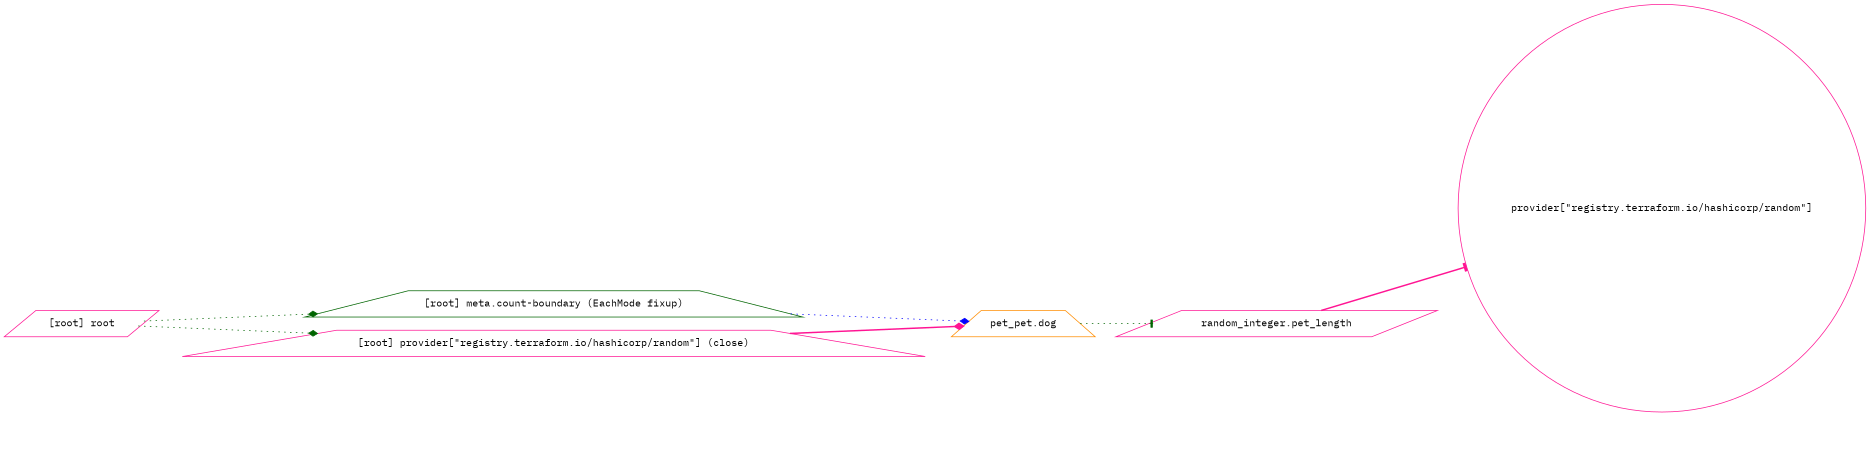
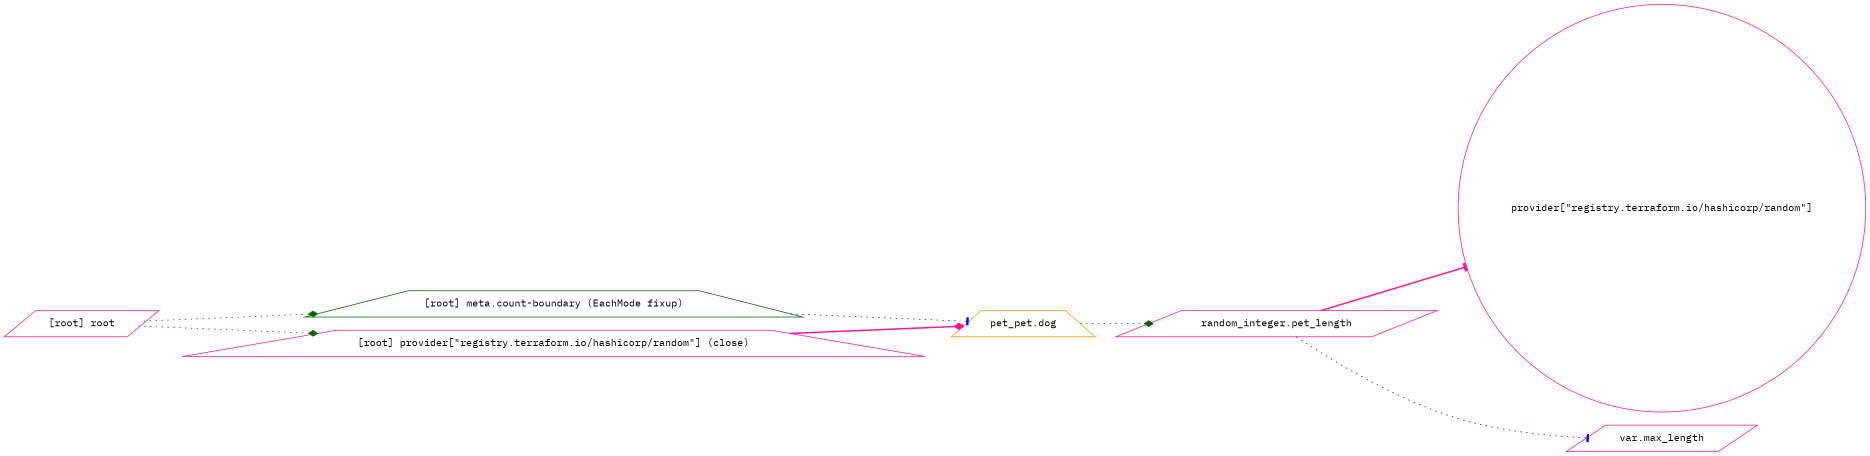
edge "[root] meta.count-boundary (EachMode fixup)" -> "pet_pet.dog": arrowhead diamond -> tee
edge "pet_pet.dog" -> "random_integer.pet_length": arrowhead tee -> diamond
node "var.max_length": added
